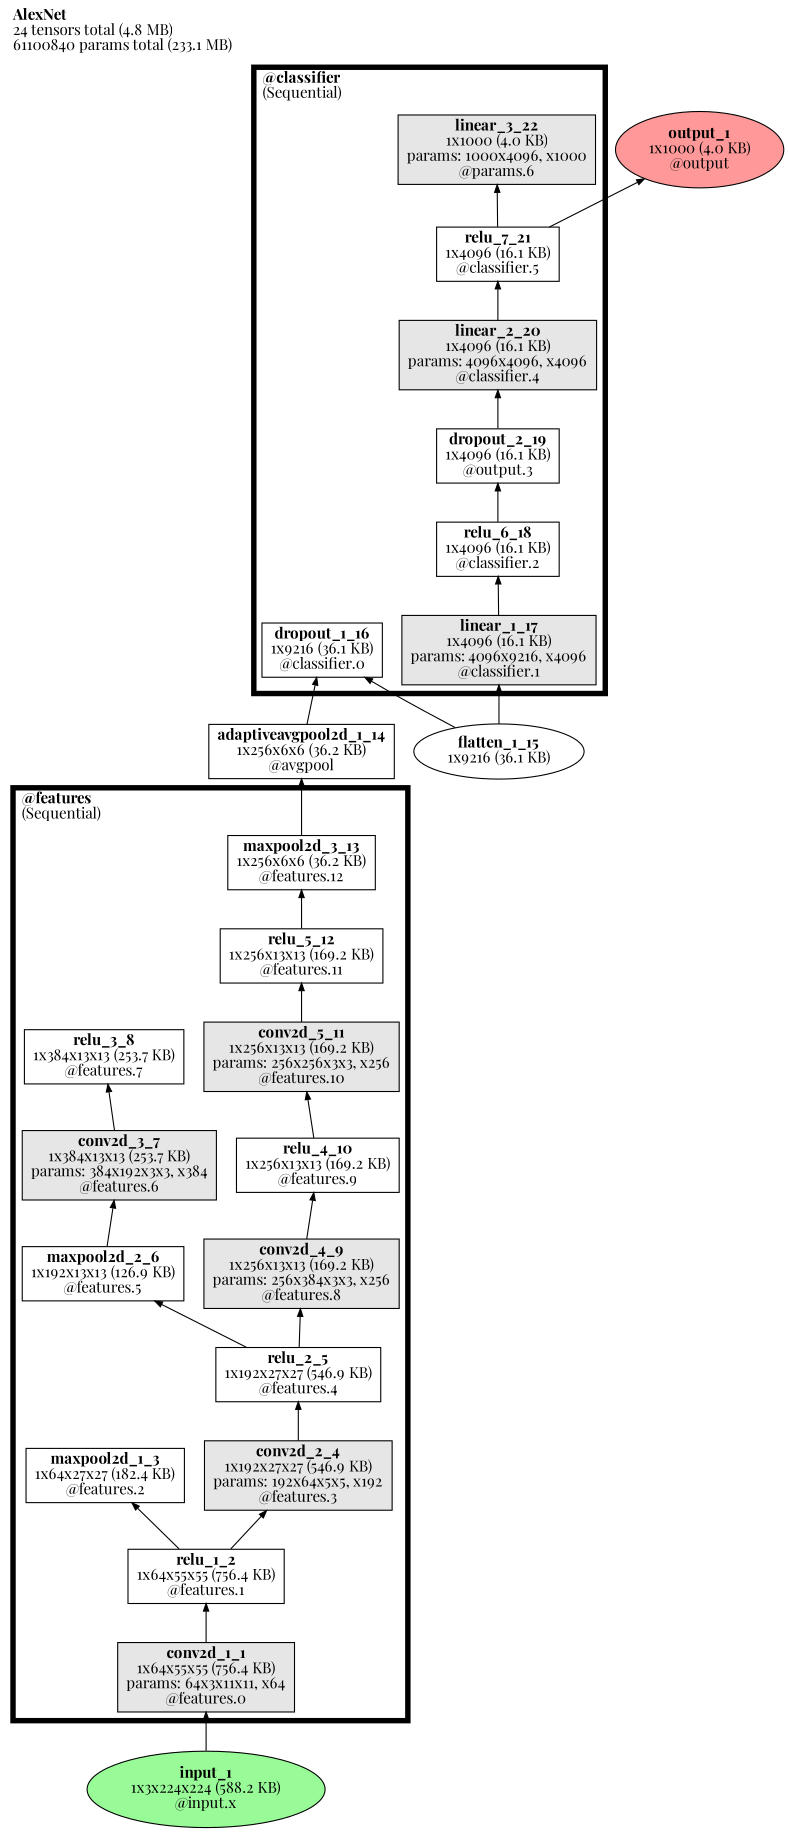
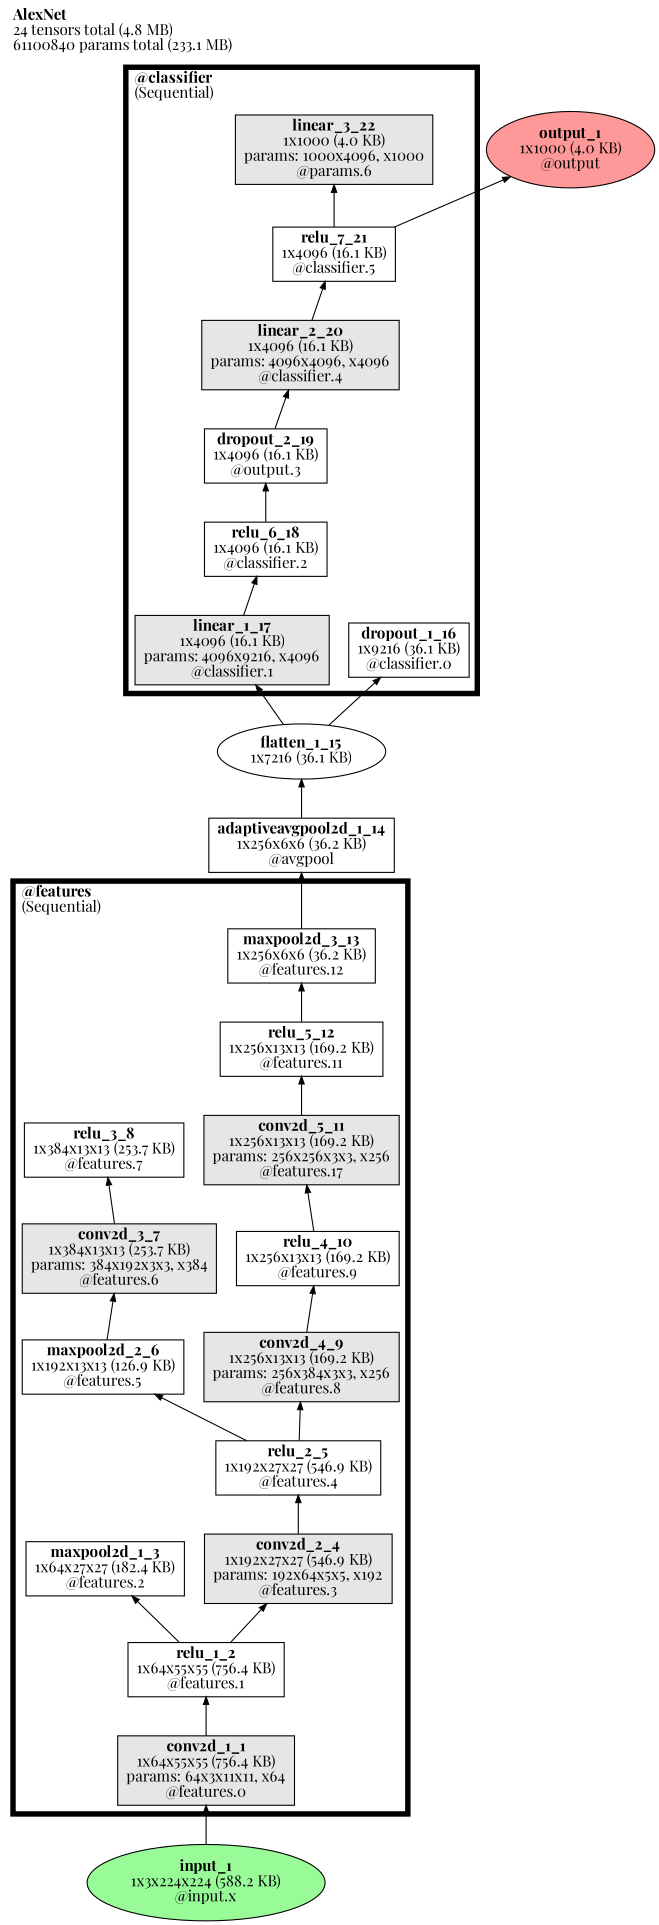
edge "adaptiveavgpool2d_1_14" -> "dropout_1_16": now "adaptiveavgpool2d_1_14" -> "flatten_1_15"
node "flatten_1_15": text "1x9216 (36.1 KB)" -> "1x7216 (36.1 KB)"
node "conv2d_5_11": text "@features.10" -> "@features.17"
